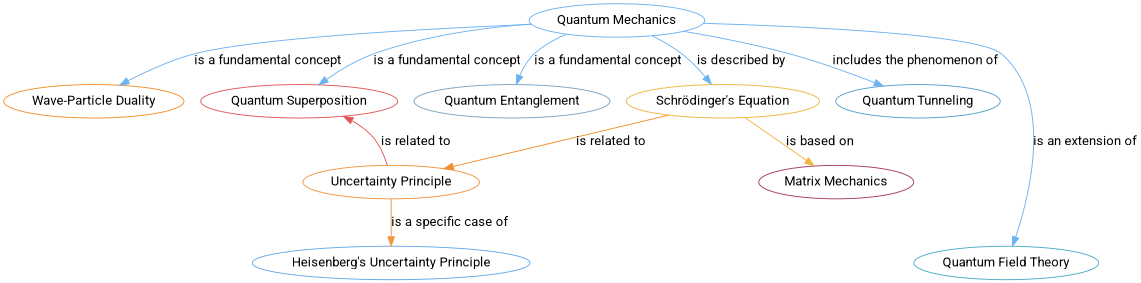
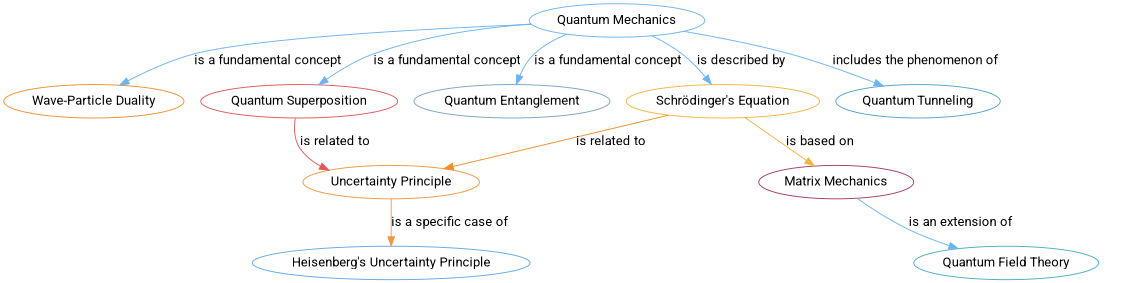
edge "Quantum Mechanics" -> "Quantum Field Theory": now "Matrix Mechanics" -> "Quantum Field Theory"
edge "Uncertainty Principle" -> "Quantum Superposition": reversed
